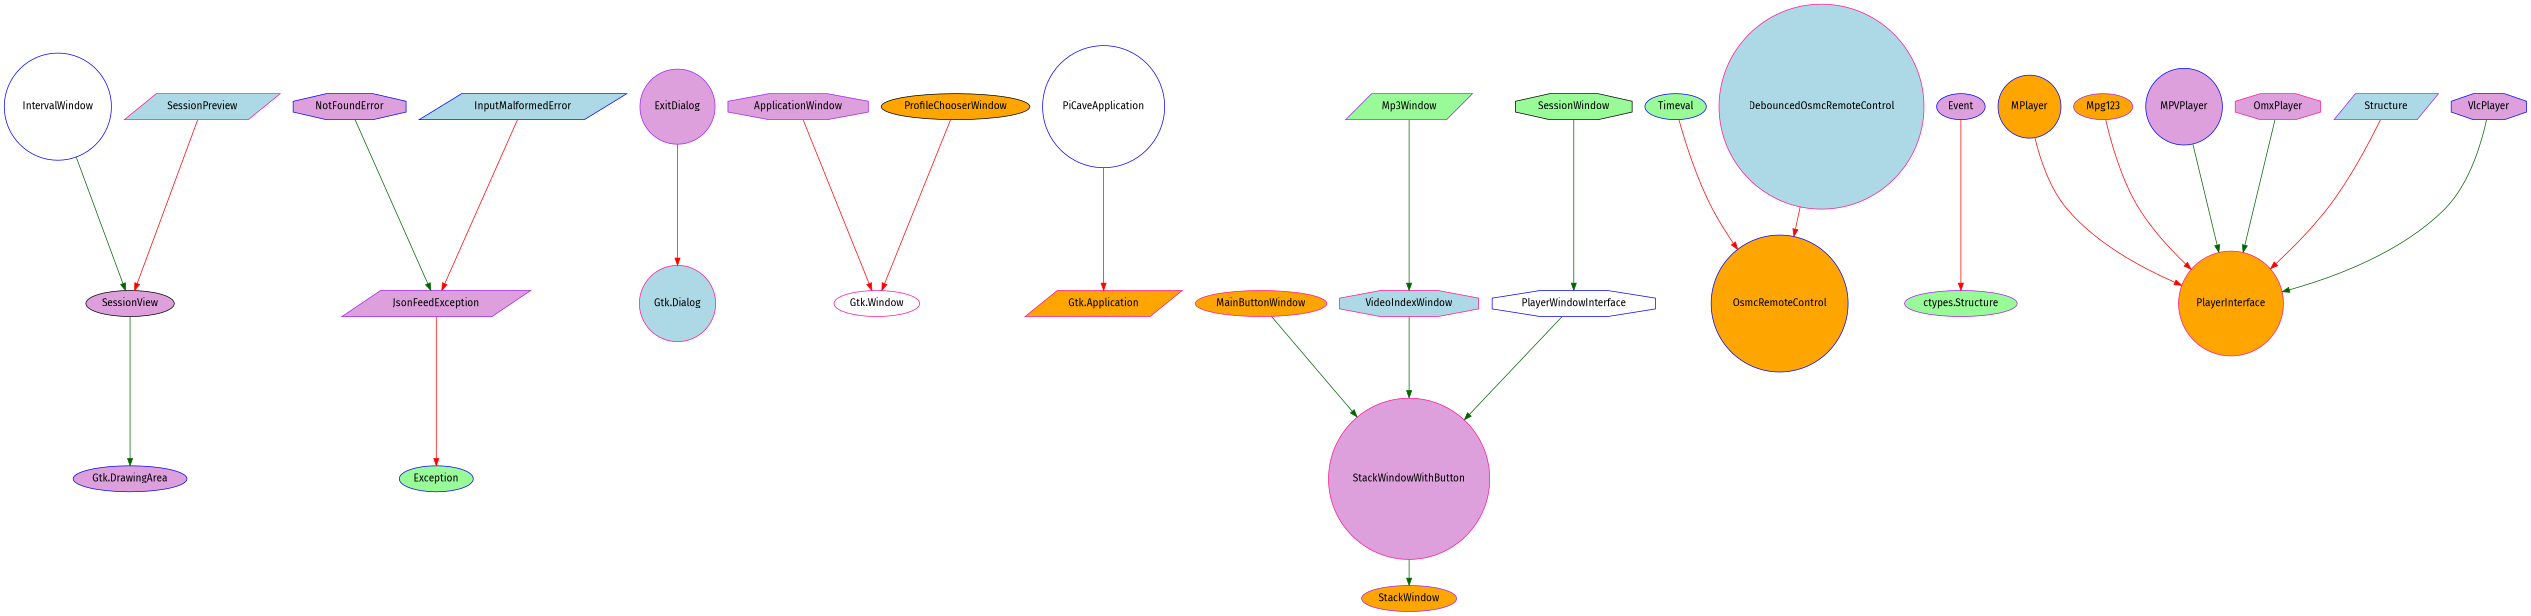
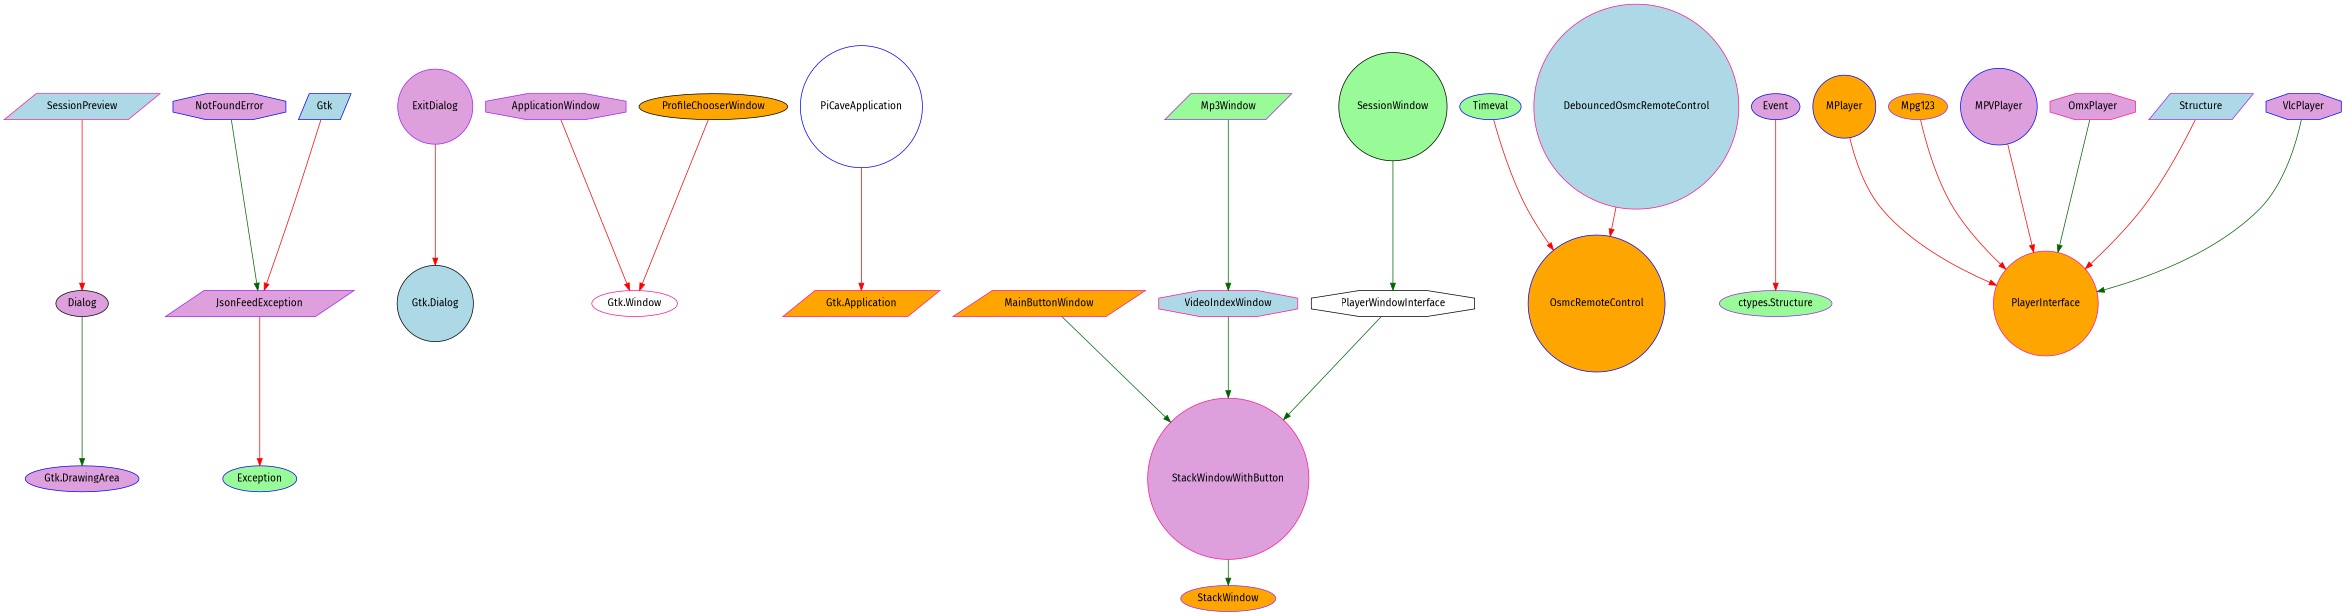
node "IntervalWindow": removed
node "InputMalformedError": label "InputMalformedError" -> "Gtk"
node "SessionWindow": shape octagon -> circle
edge "MPVPlayer" -> "PlayerInterface": color darkgreen -> red
node "SessionView": label "SessionView" -> "Dialog"
node "Gtk.Dialog": color deeppink -> black
node "MainButtonWindow": shape ellipse -> parallelogram
node "PlayerWindowInterface": color blue -> black
